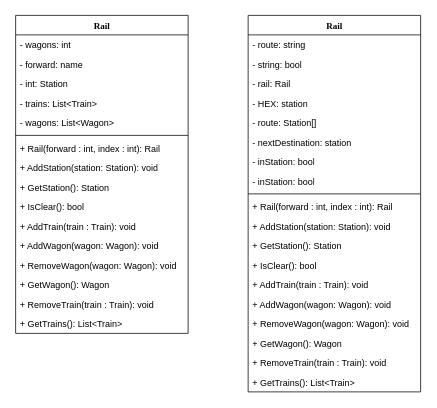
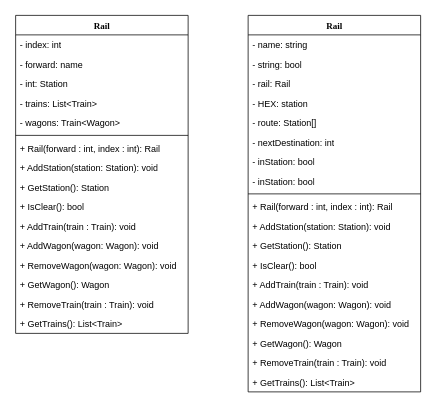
node "- wagons: int": label "- wagons: int" -> "- index: int"
node "- route: string": label "- route: string" -> "- name: string"
node "- wagons: List<Wagon>": label "- wagons: List<Wagon>" -> "- wagons: Train<Wagon>"
node "- nextDestination: station": label "- nextDestination: station" -> "- nextDestination: int"
